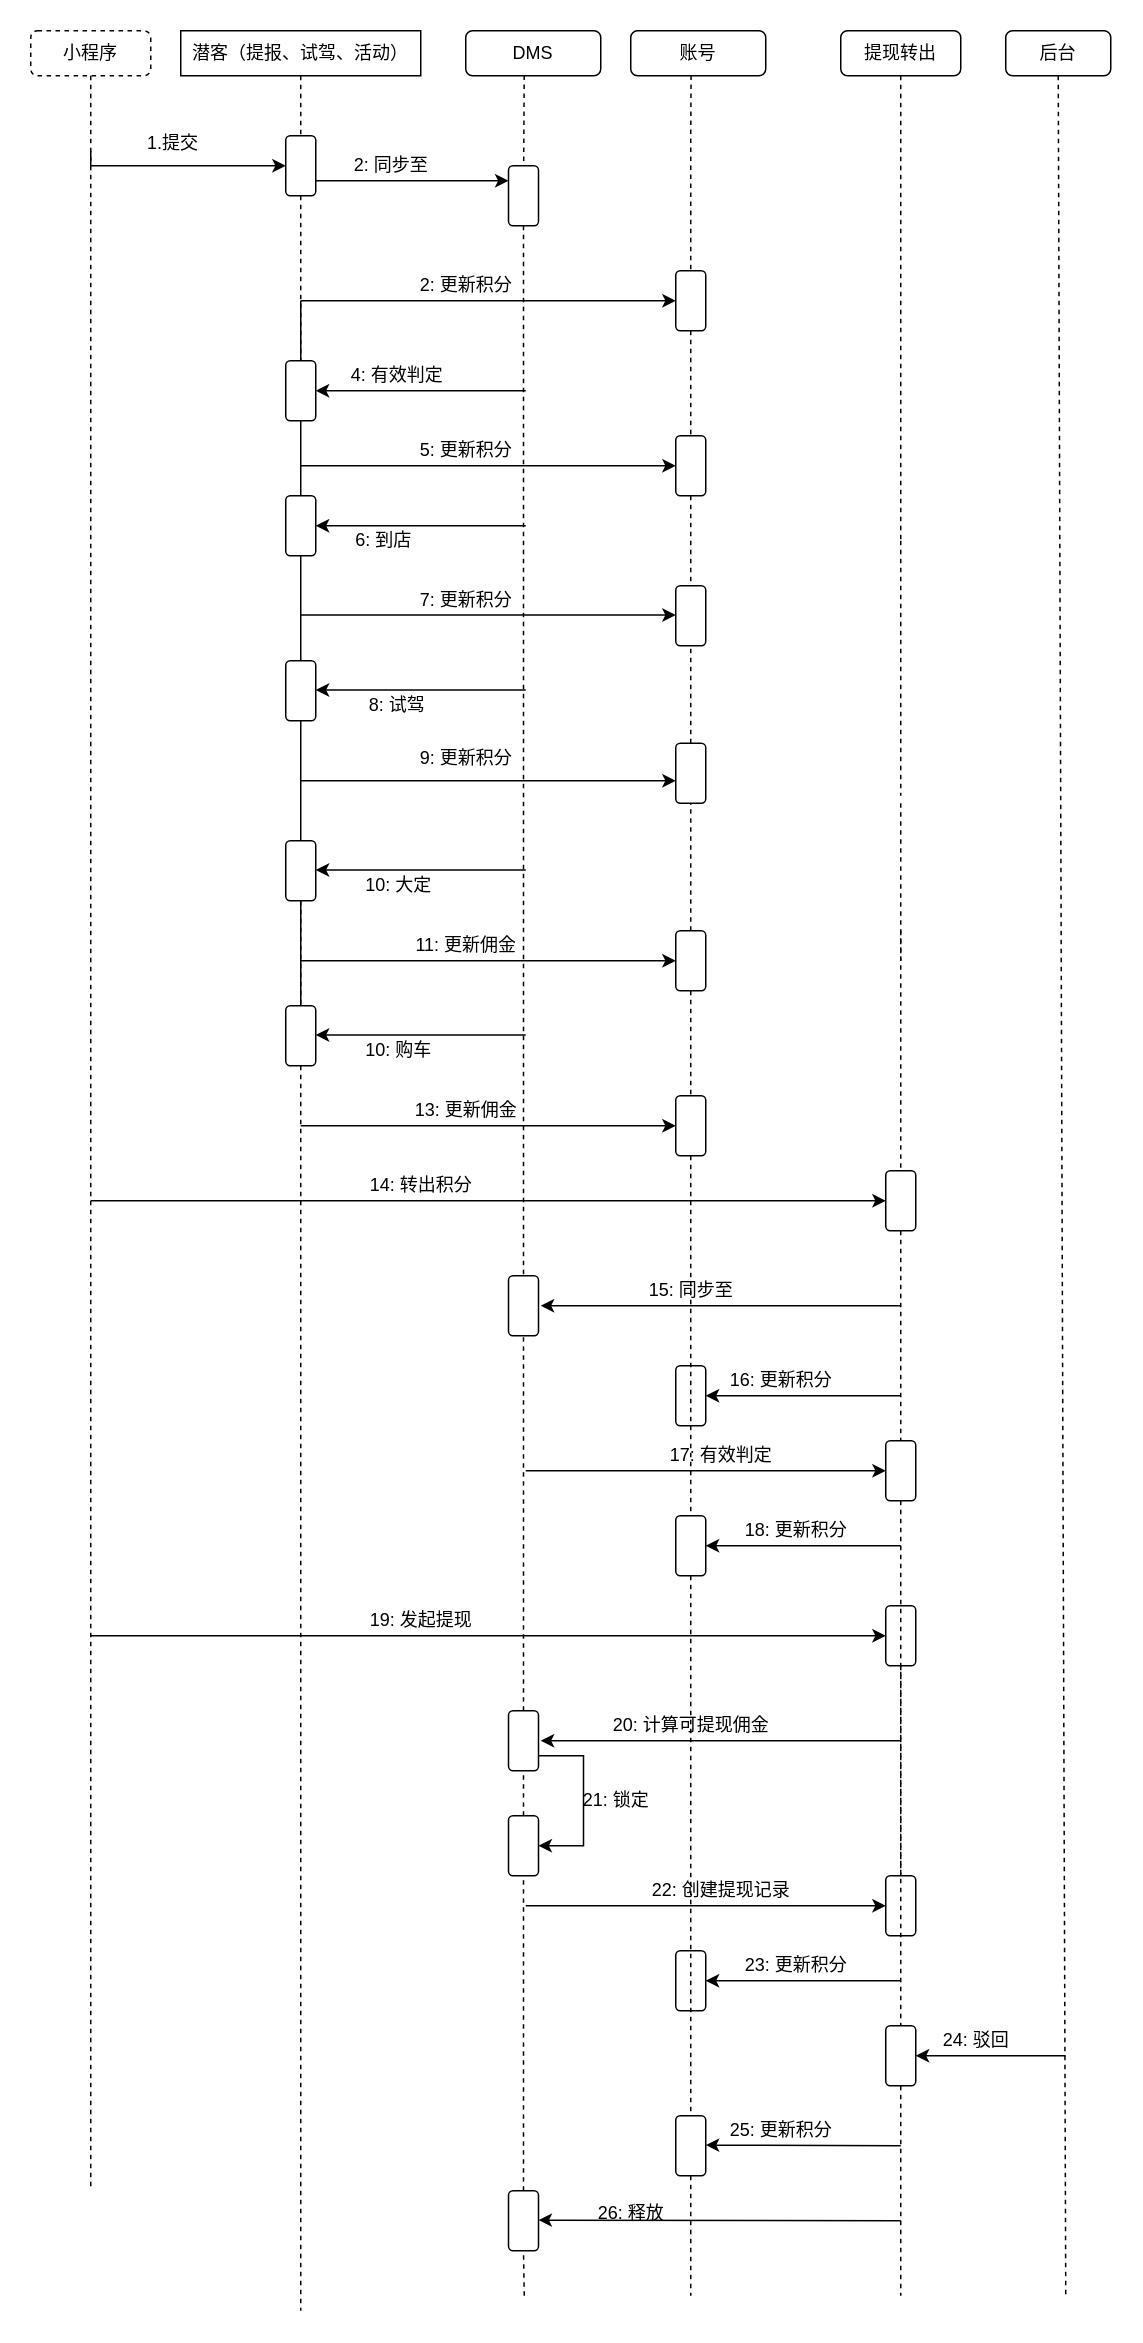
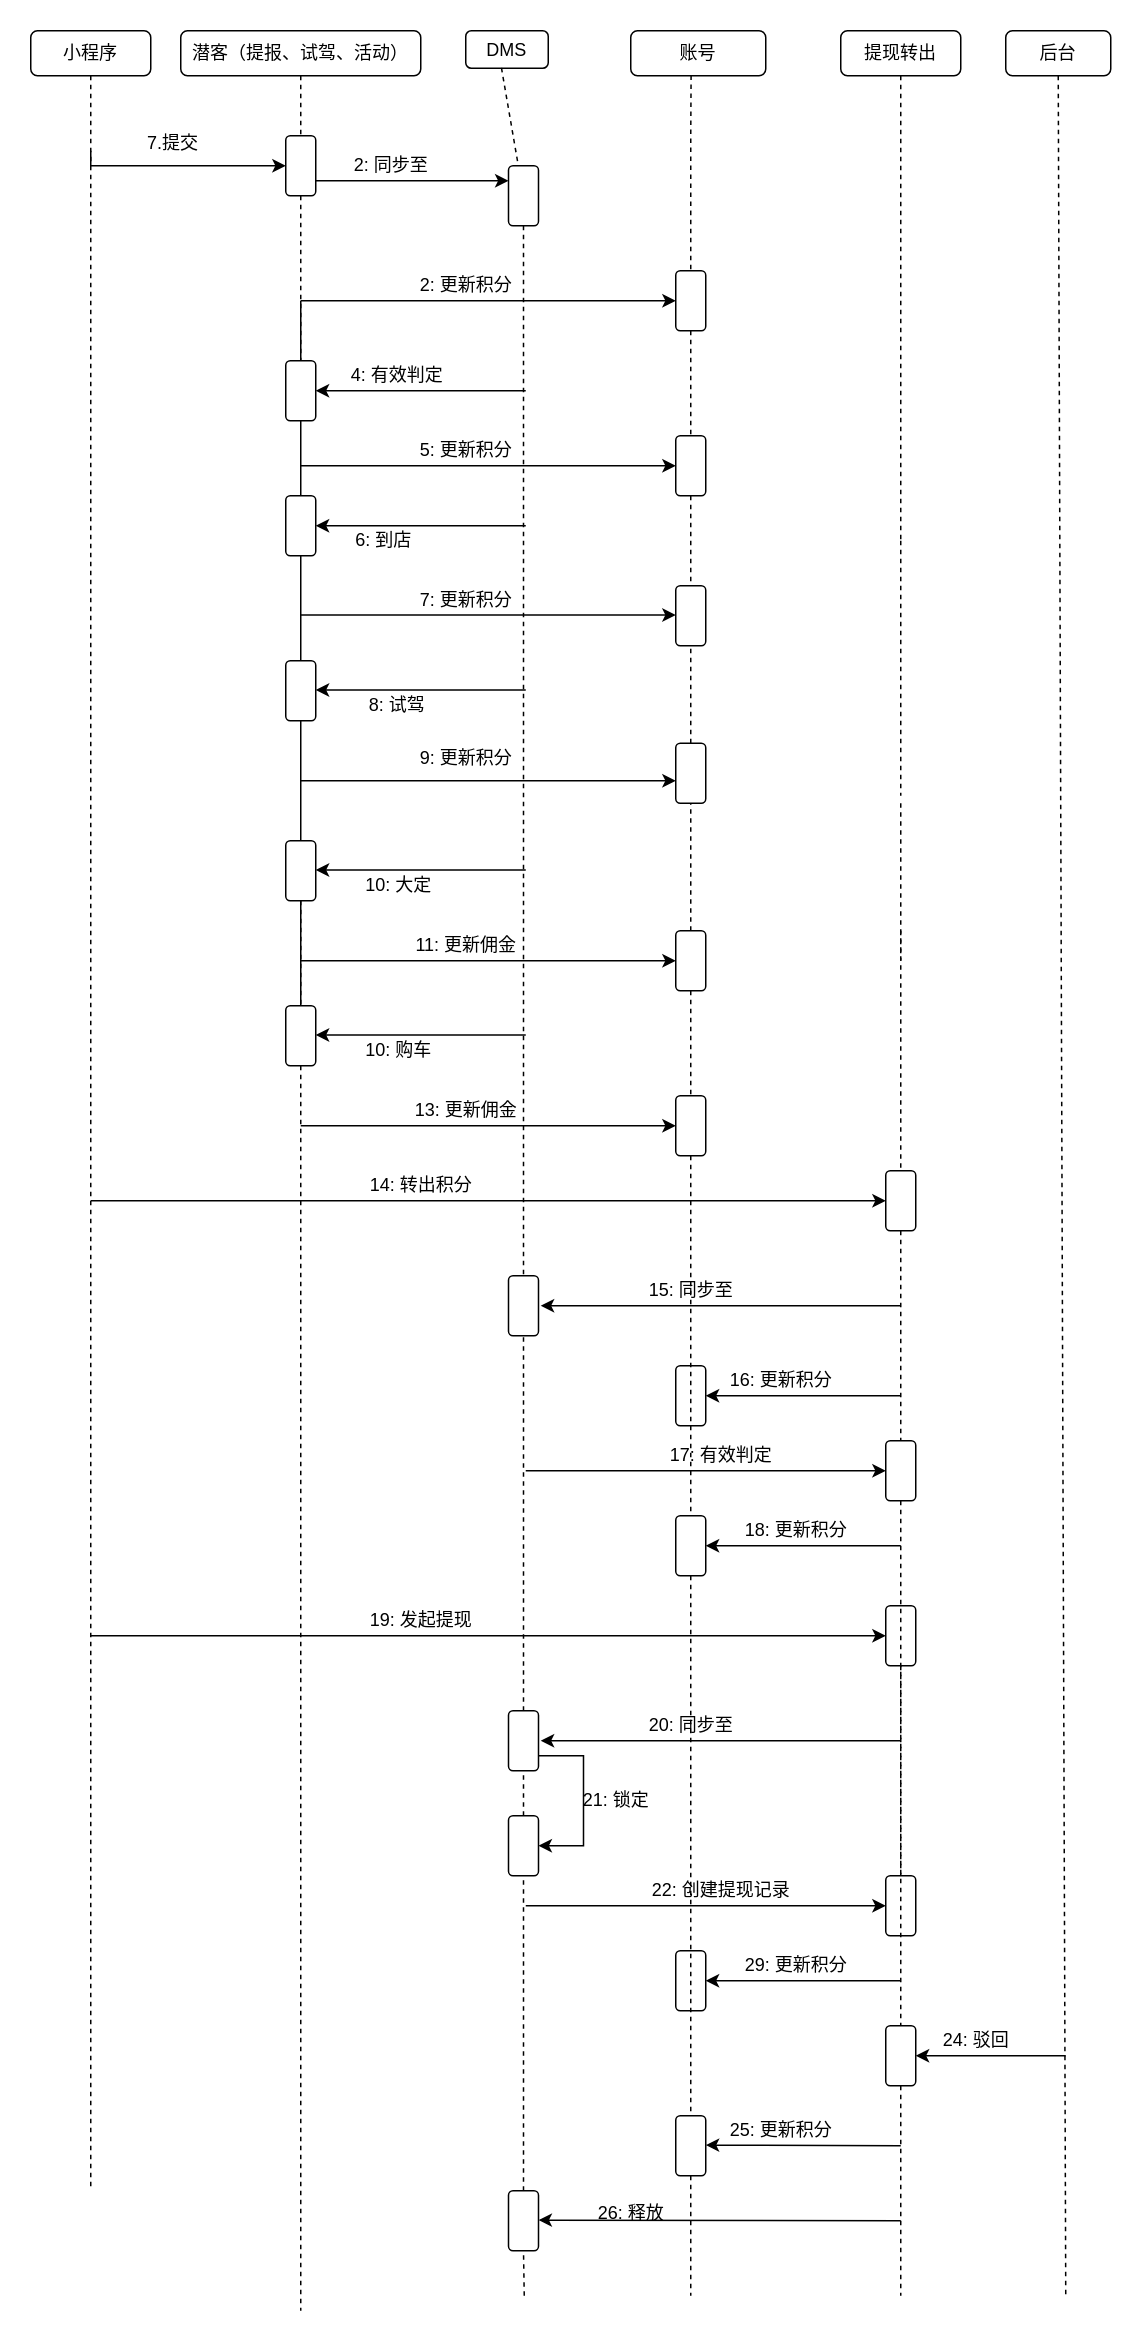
node "小程序": style dashed -> solid
node "潜客（提报、试驾、活动）": shape rectangle -> rounded rectangle
node "DMS": size 135x45 -> 83x38
node "1.提交": label "1.提交" -> "7.提交"
node "20: 计算可提现佣金": label "20: 计算可提现佣金" -> "20: 同步至"
node "23: 更新积分": label "23: 更新积分" -> "29: 更新积分"
